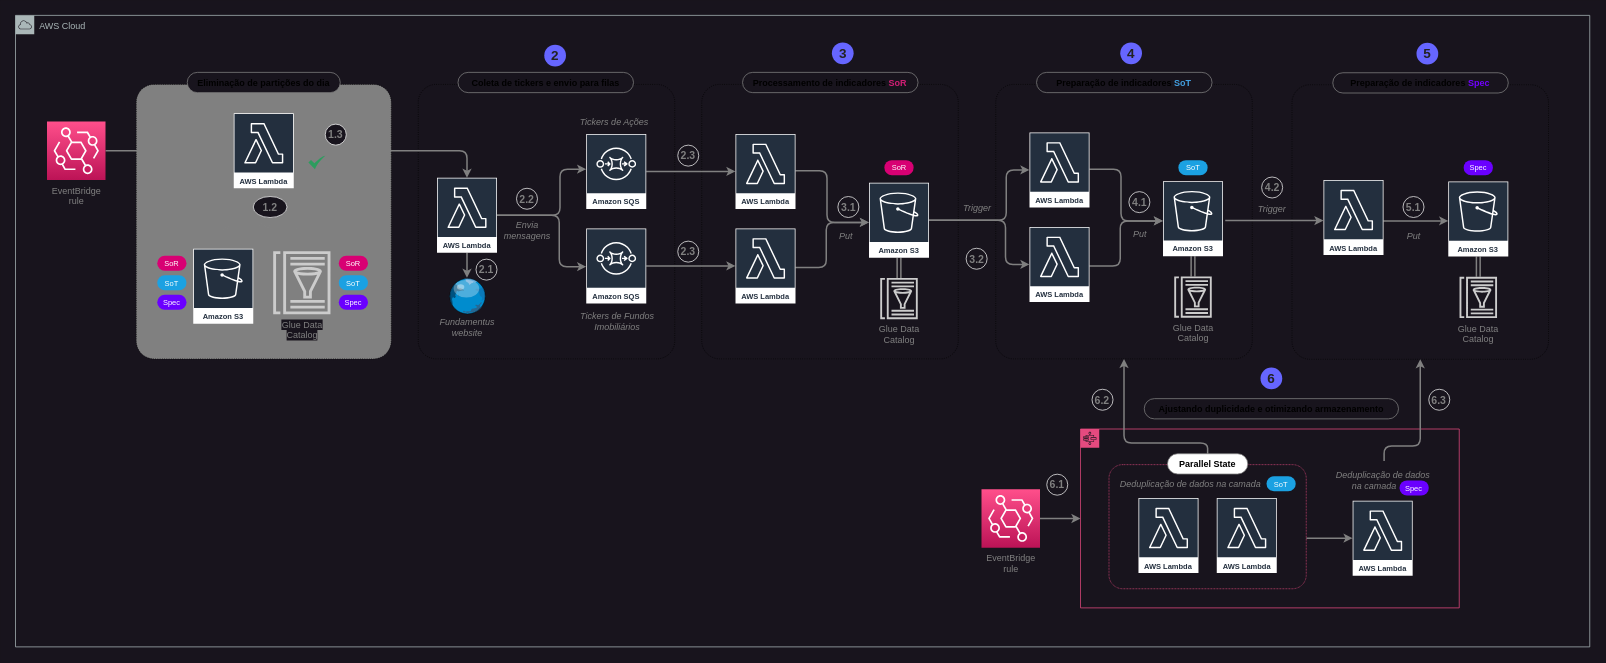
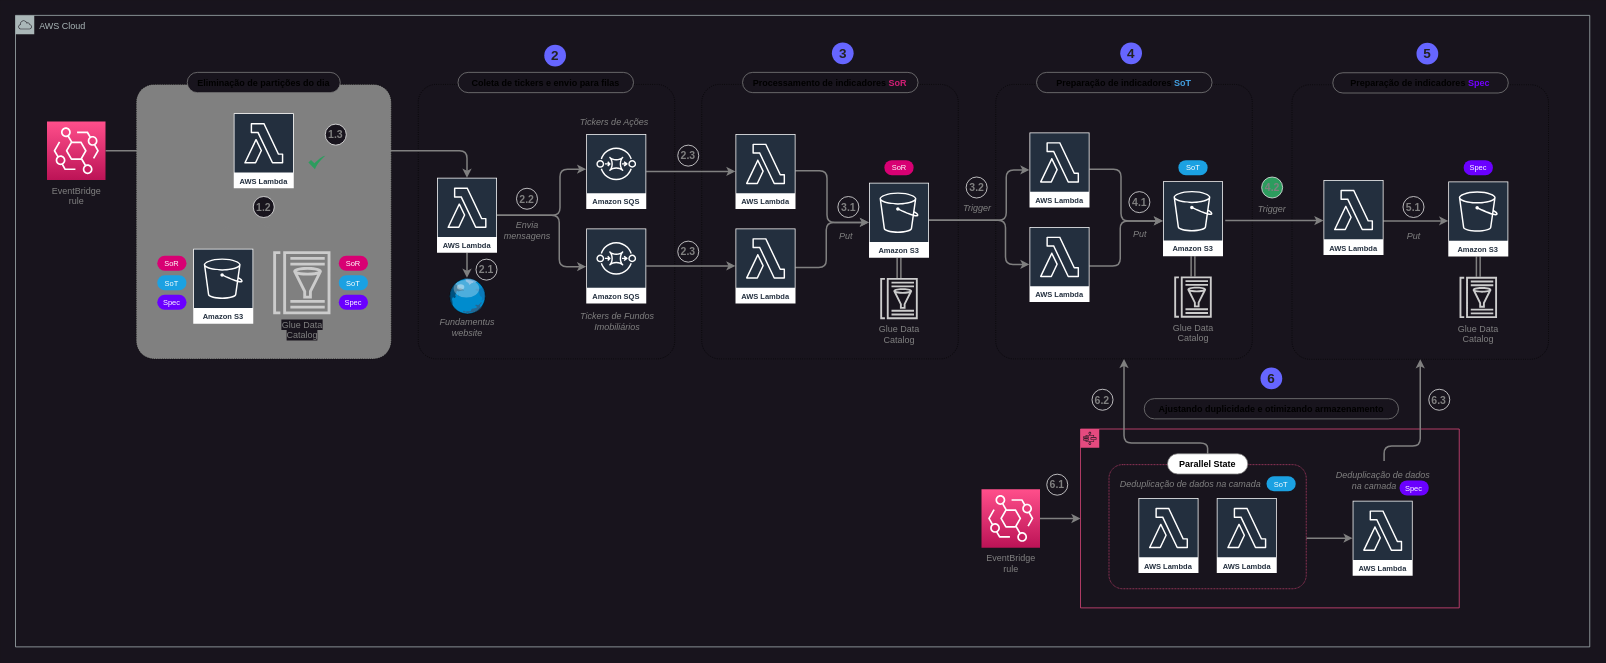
node "4.2": fillcolor #18141d -> #2d9c5e
node "1.2": size 34x21 -> 21x21
node "3.2": moved (977, 259) -> (977, 188)
